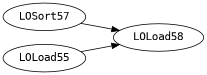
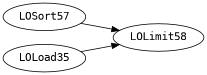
node "LOLoad58": label "LOLoad58" -> "LOLimit58"
node "LOLoad55": label "LOLoad55" -> "LOLoad35"
